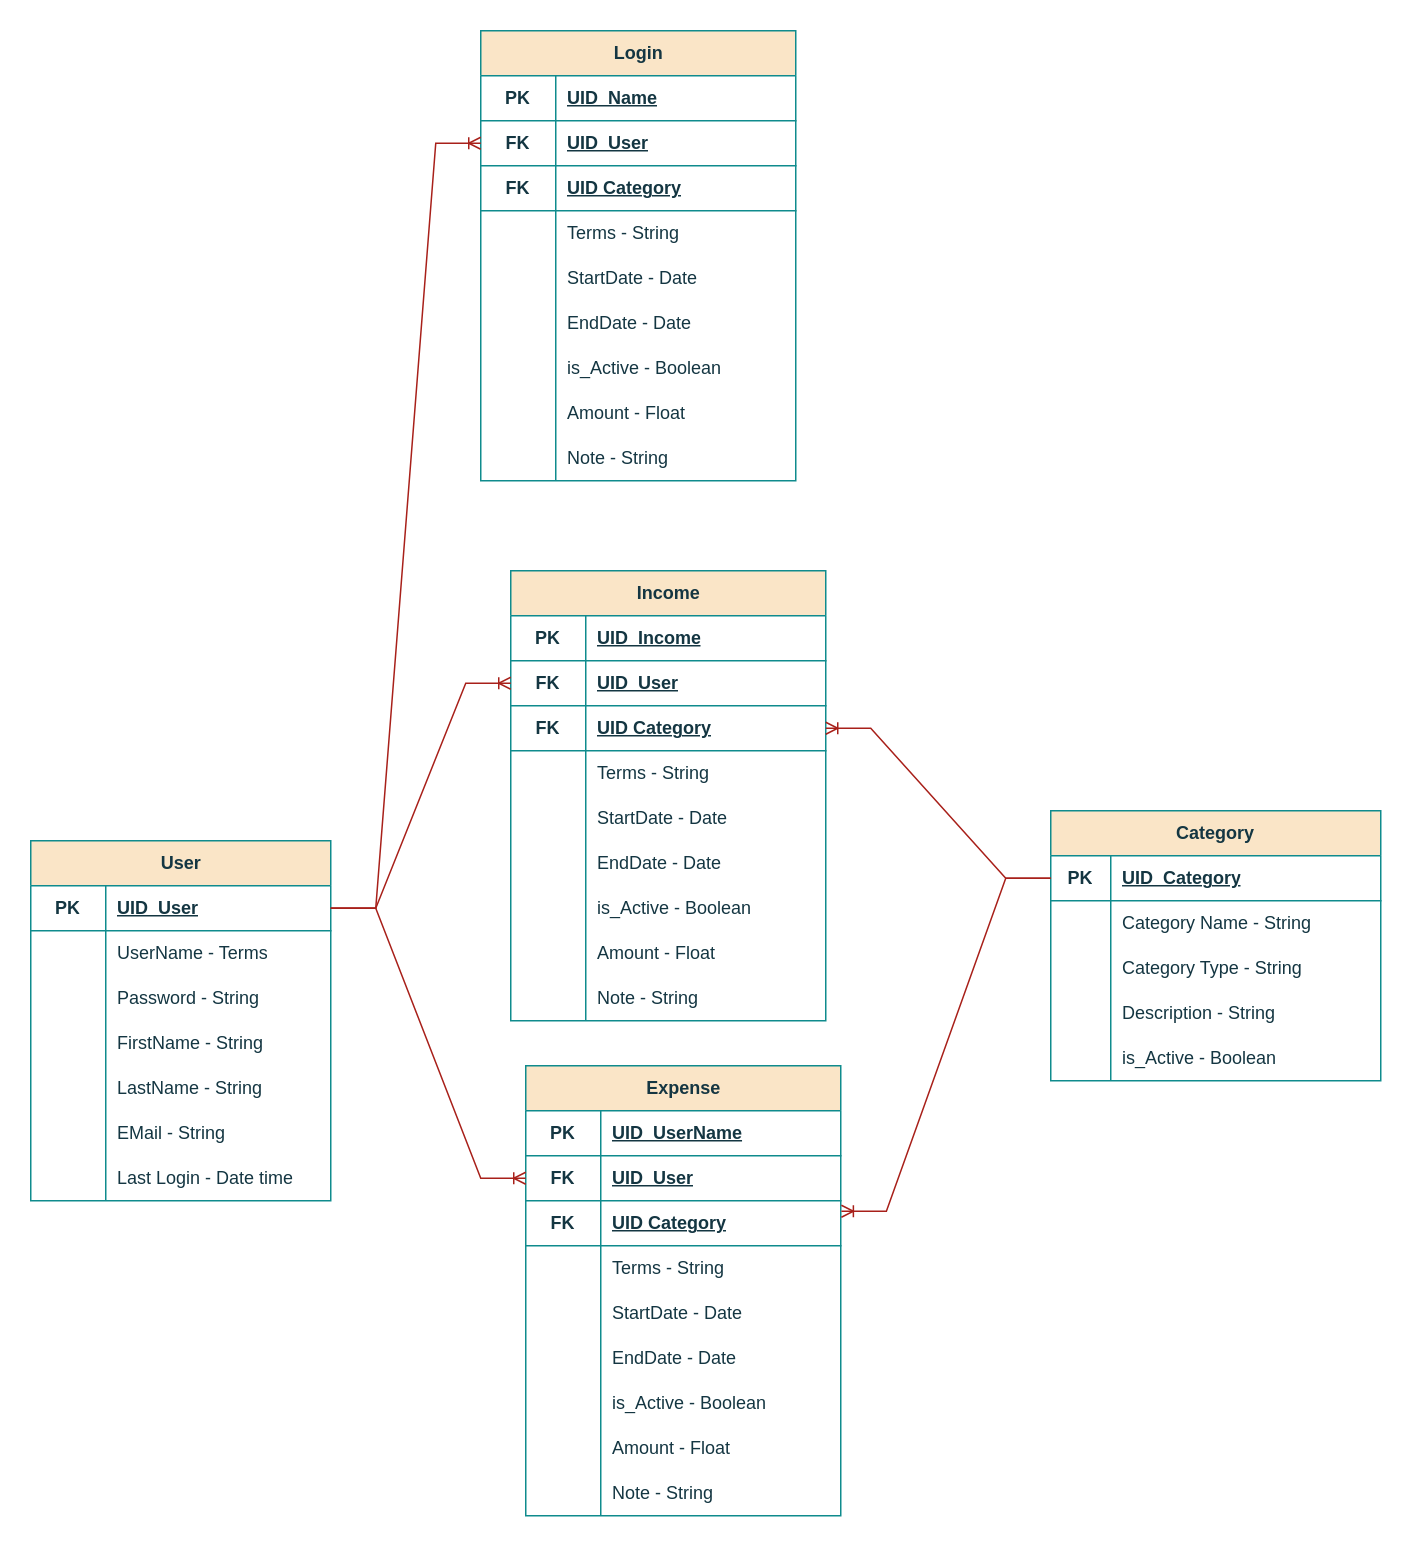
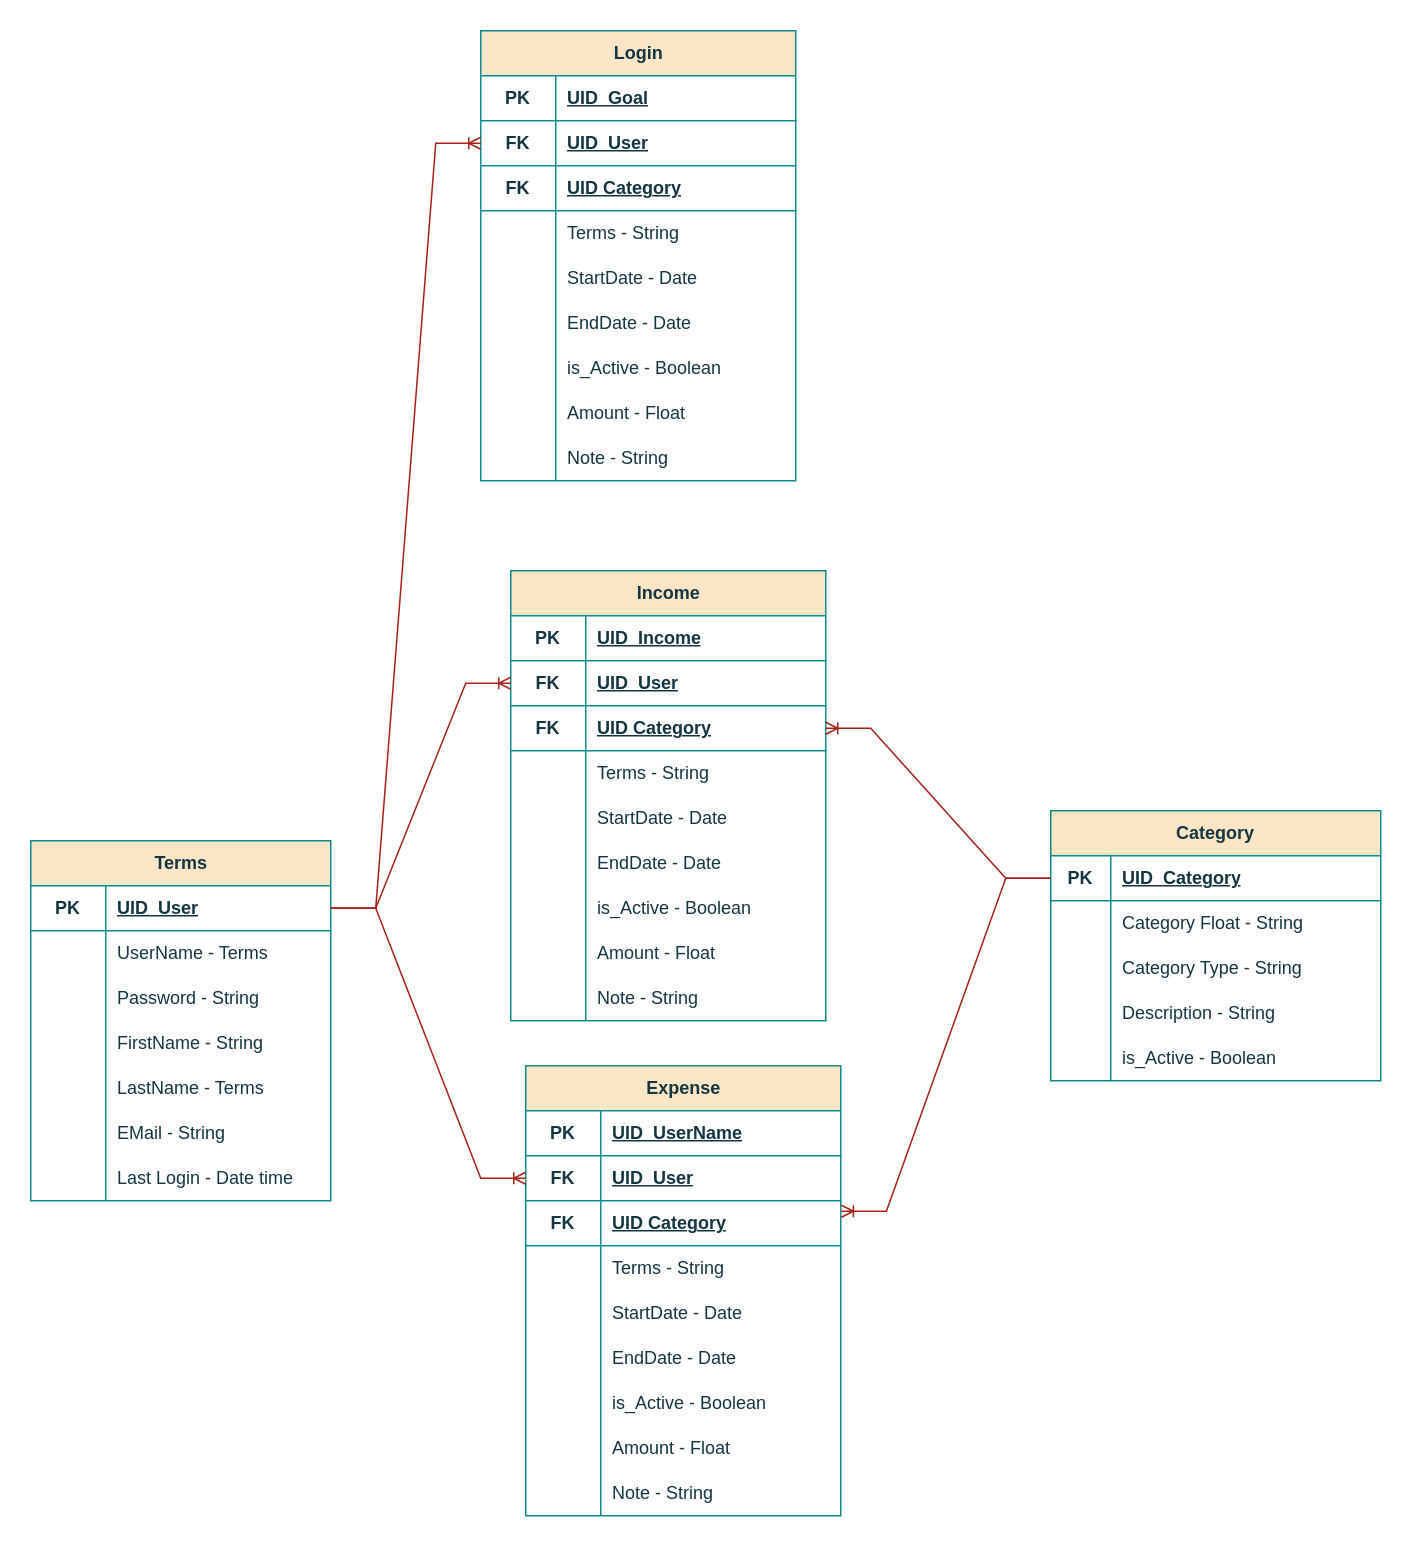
node "UID_Name": label "UID_Name" -> "UID_Goal"
node "User": label "User" -> "Terms"
node "Category Name - String": label "Category Name - String" -> "Category Float - String"
node "LastName - String": label "LastName - String" -> "LastName - Terms"
